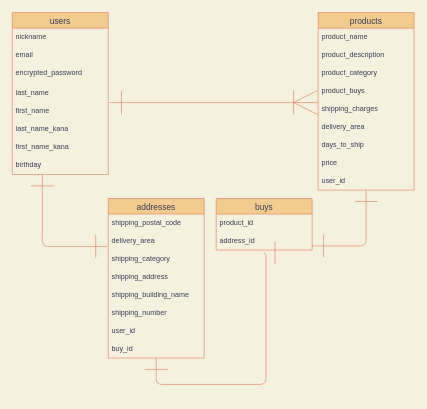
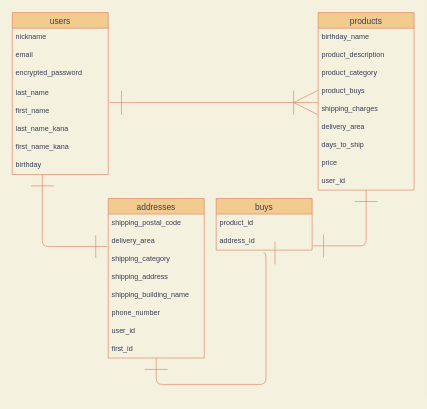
node "product_name": label "product_name" -> "birthday_name"
node "shipping_number": label "shipping_number" -> "phone_number"
node "buy_id": label "buy_id" -> "first_id"
